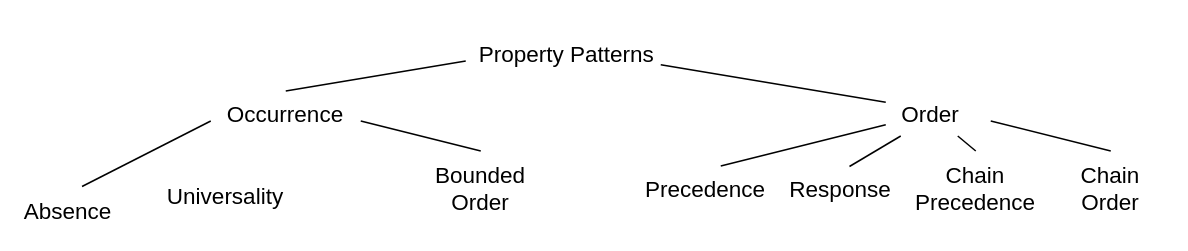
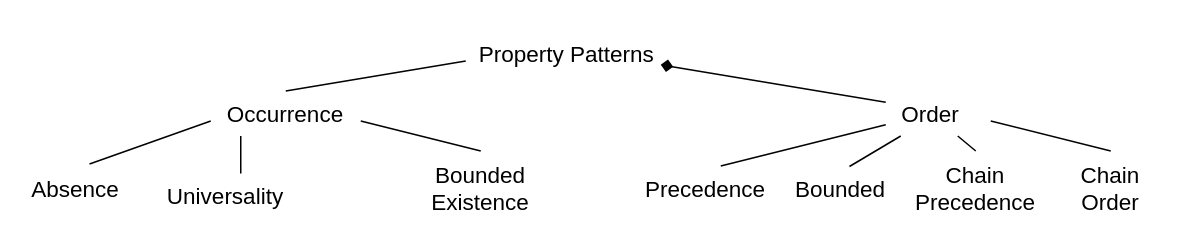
edge "Property Patterns" -- "Order": arrowhead none -> diamond
edge "Occurrence" -- "Universality": added
node "Bounded Order": label "Bounded Order" -> "Bounded Existence"
node "Response": label "Response" -> "Bounded"
node "Absence": moved (68, 211) -> (76, 188)
